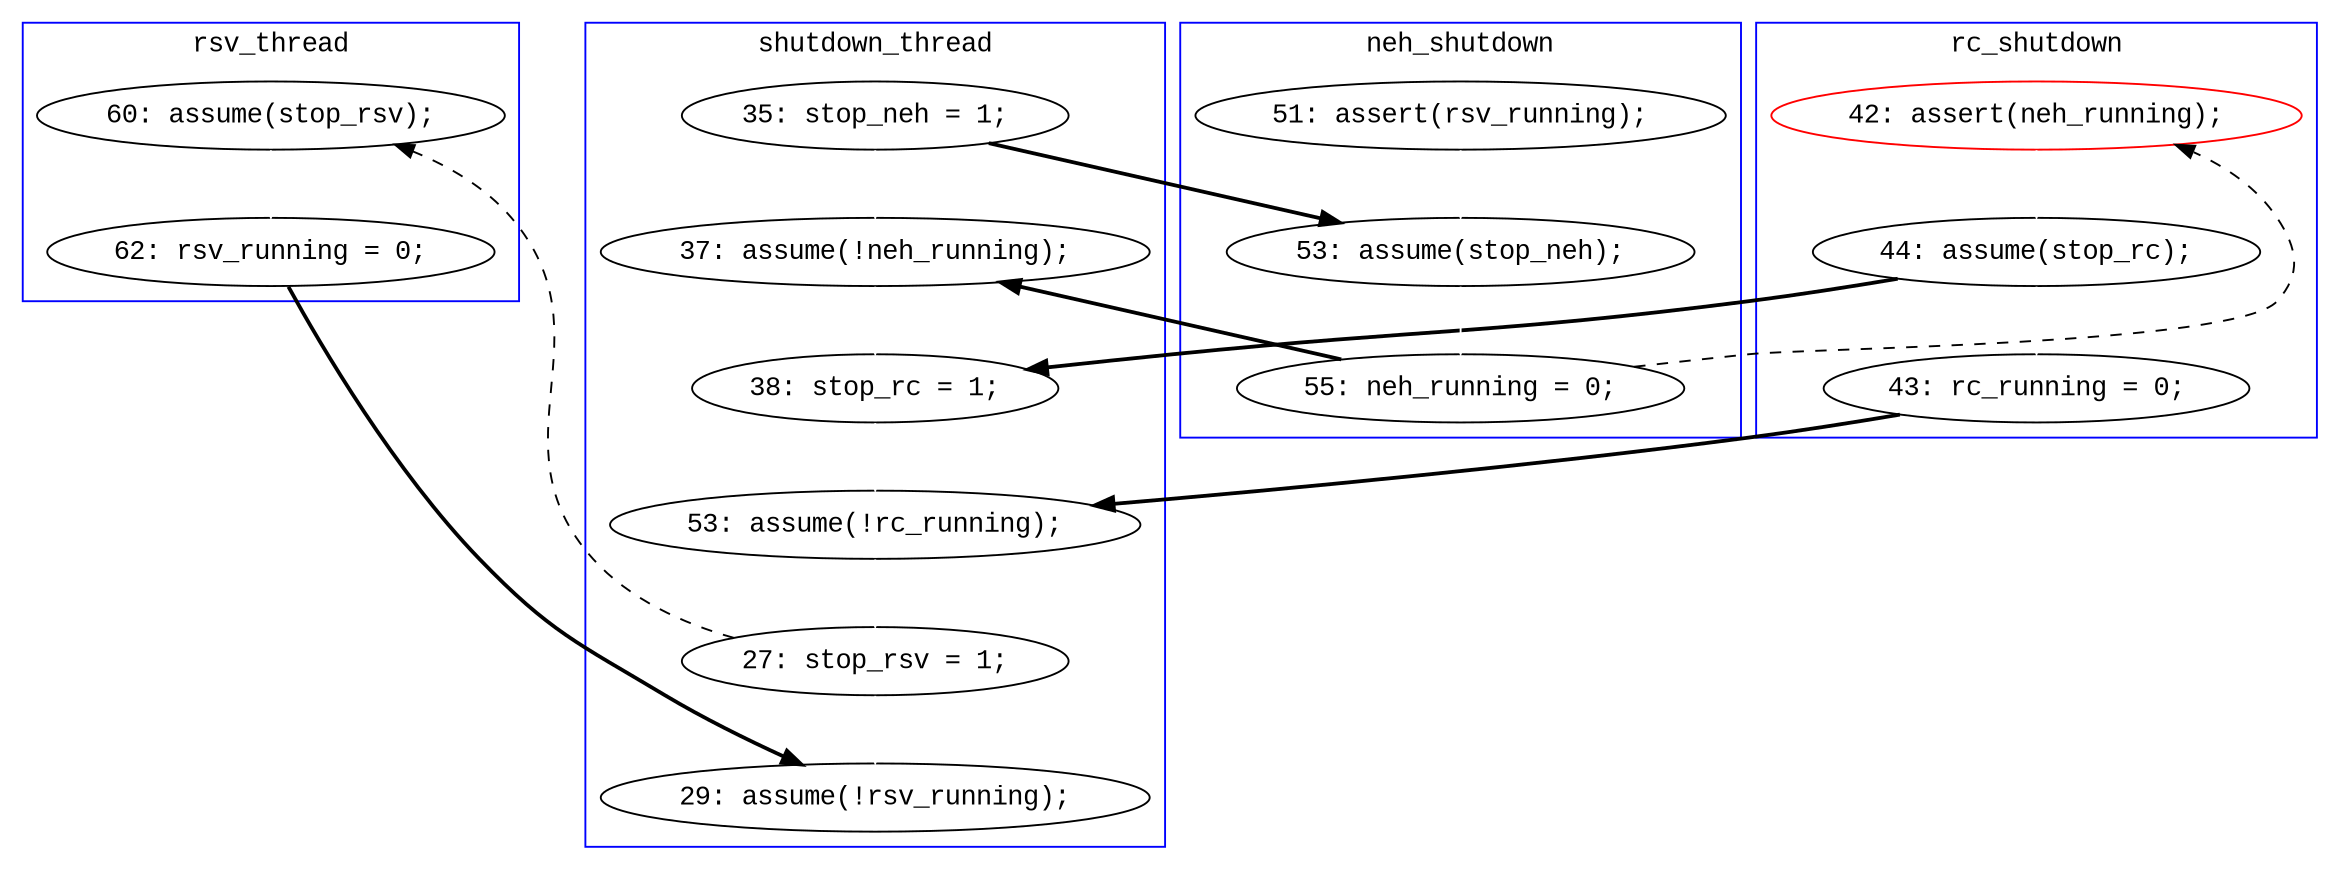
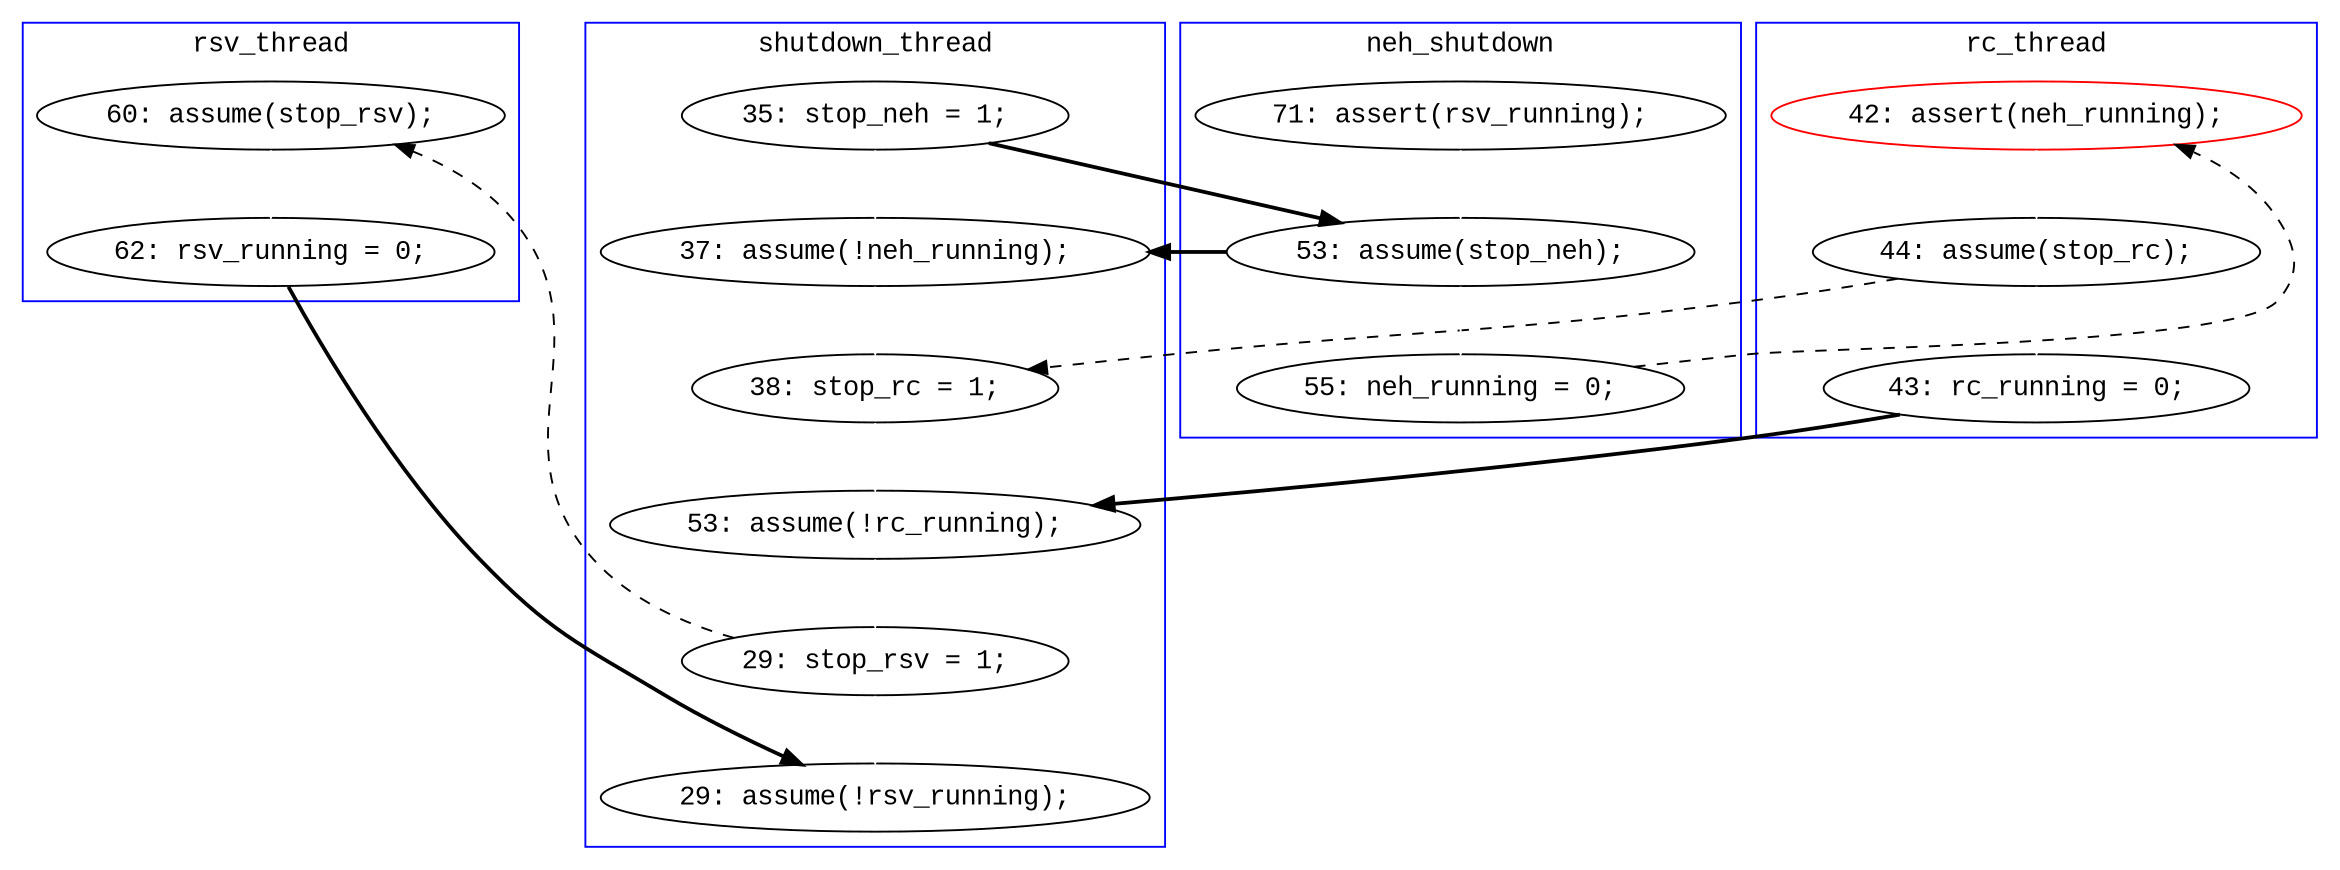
cluster "rc_shutdown": label "rc_shutdown" -> "rc_thread"
node "51: assert(rsv_running);": label "51: assert(rsv_running);" -> "71: assert(rsv_running);"
edge "55: neh_running = 0;" -> "37: assume(!neh_running);": now "53: assume(stop_neh);" -> "37: assume(!neh_running);"
edge "44: assume(stop_rc);" -> "38: stop_rc = 1;": style bold -> dashed
node "27: stop_rsv = 1;": label "27: stop_rsv = 1;" -> "29: stop_rsv = 1;"
